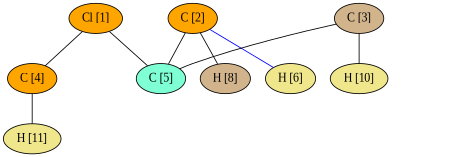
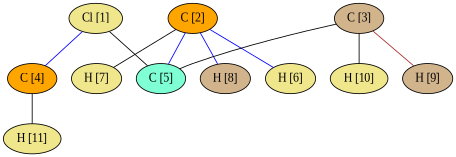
node "Cl [1]": fillcolor orange -> khaki
edge "C [2]" -- "C [5]": color black -> blue
edge "C [2]" -- "H [8]": color black -> blue
edge "Cl [1]" -- "C [4]": color black -> blue
node "H [7]": added
node "H [9]": added
